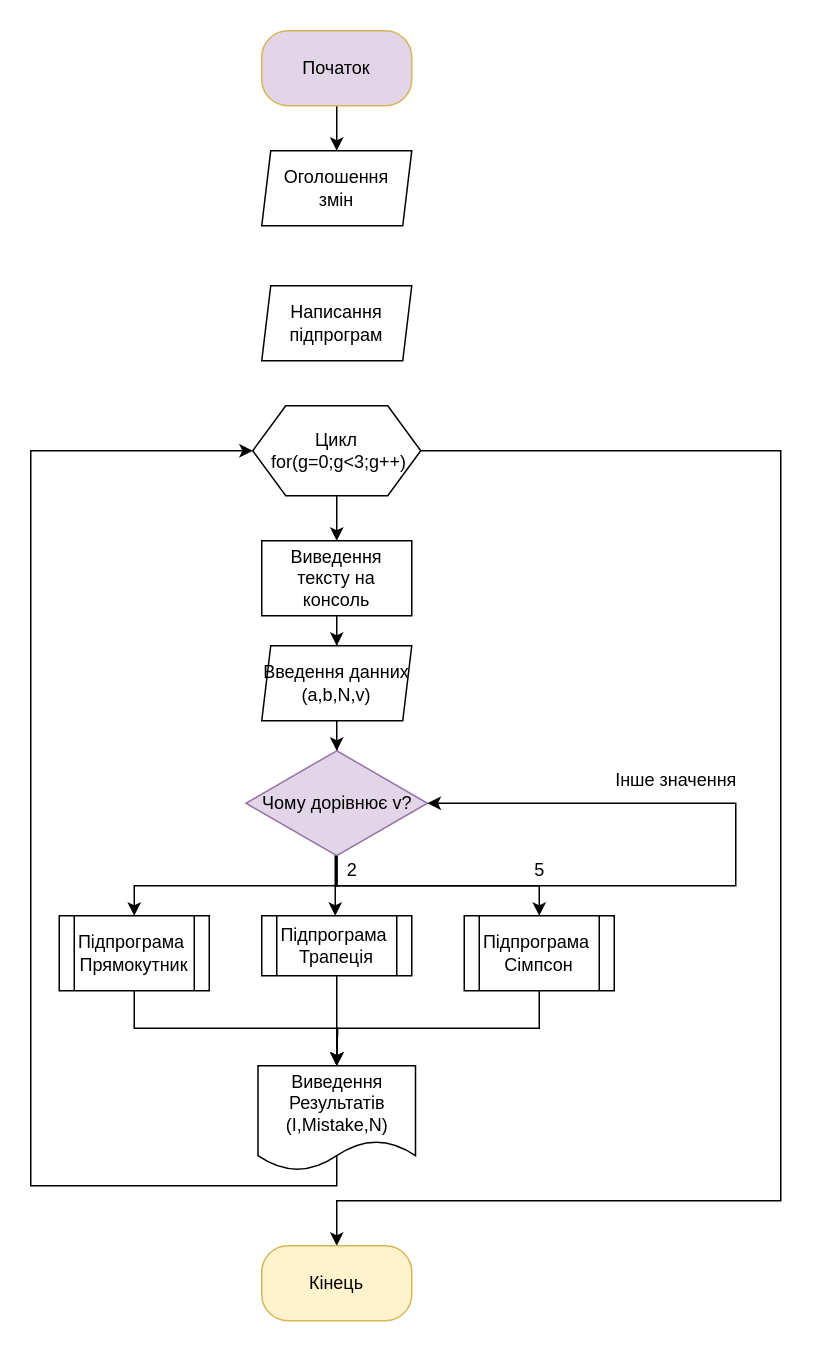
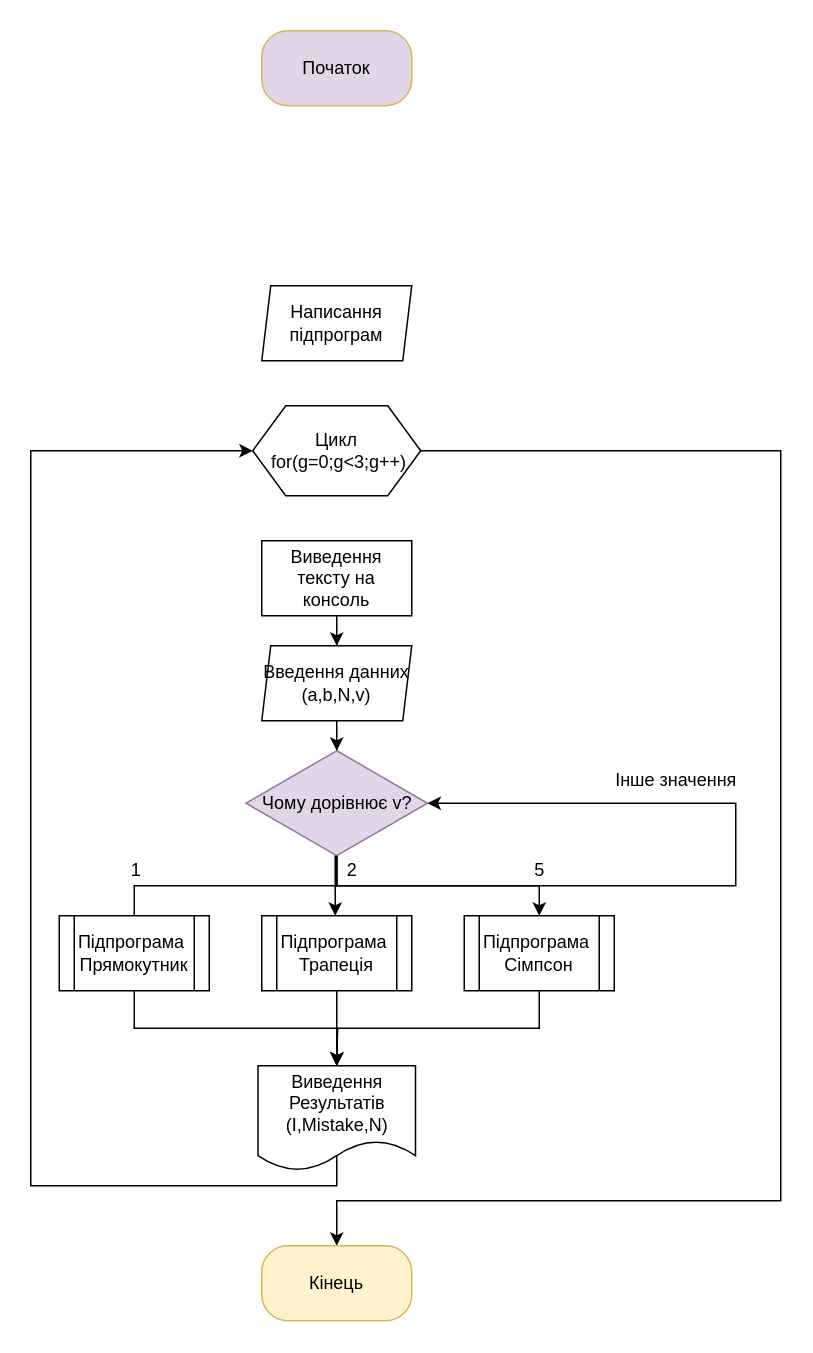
edge "Початок" -> "Оголошення змін": removed
node "Оголошення змін": removed
edge "Цикл for(g=0;g<3;g++)" -> "Виведення тексту на консоль": removed
node "1": added
edge "Чому дорівнює v?" -> "Підпрограма Прямокутник": arrowhead classic -> none
node "Підпрограма Трапеція": size 150x60 -> 150x75
